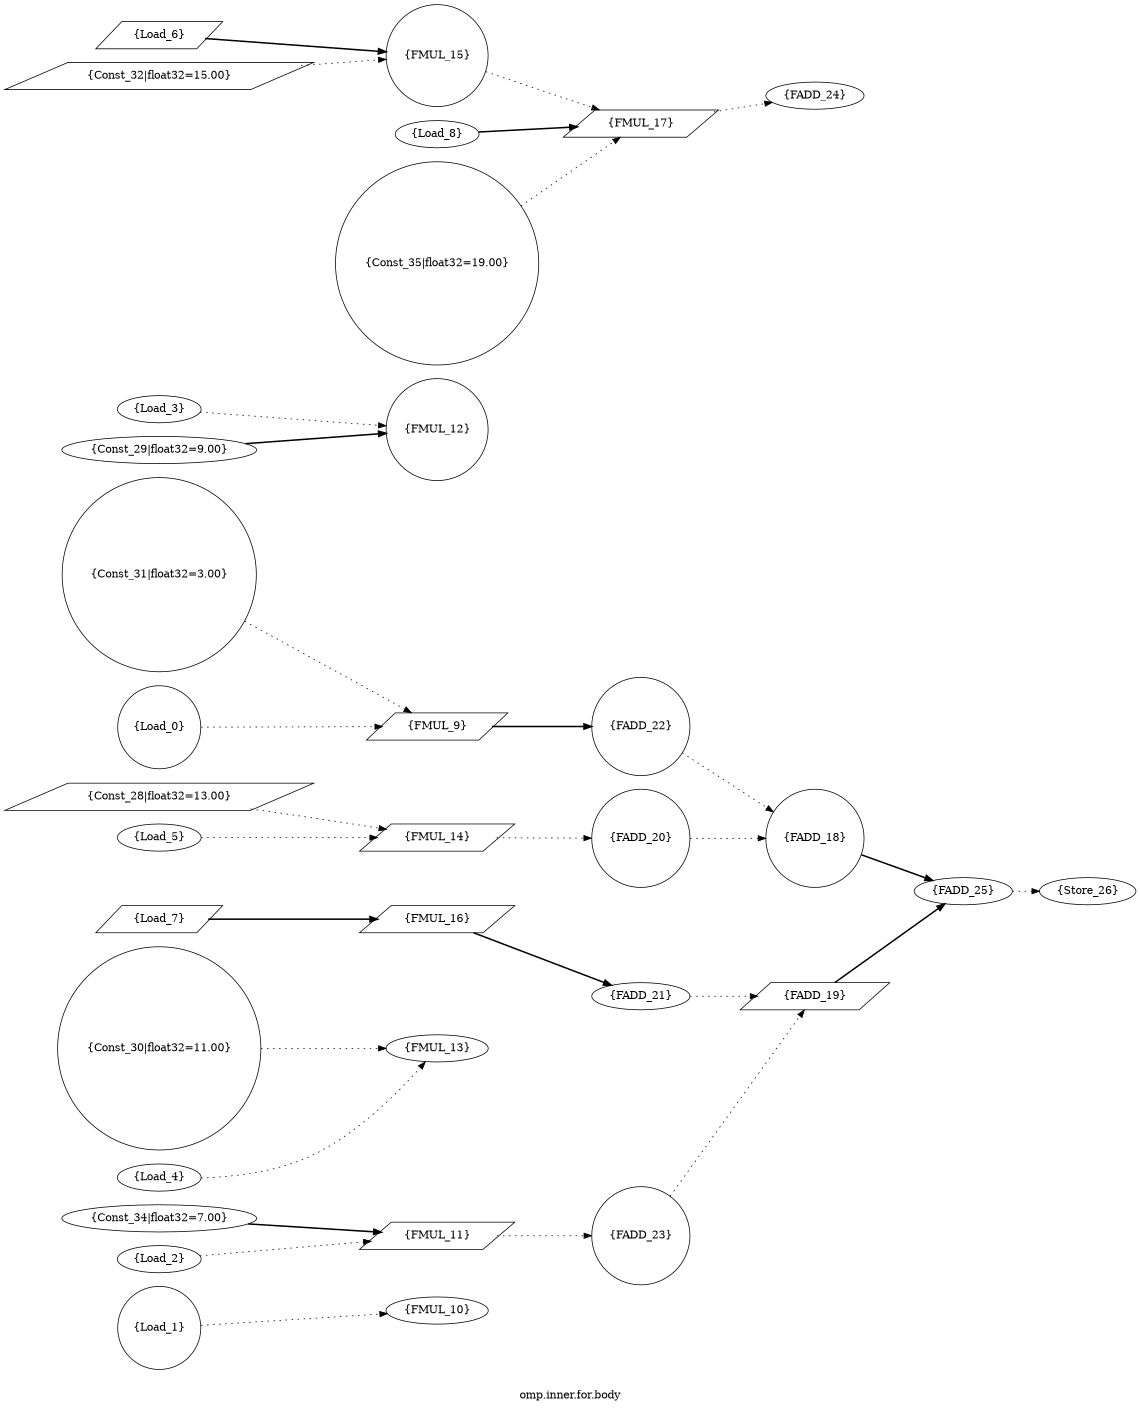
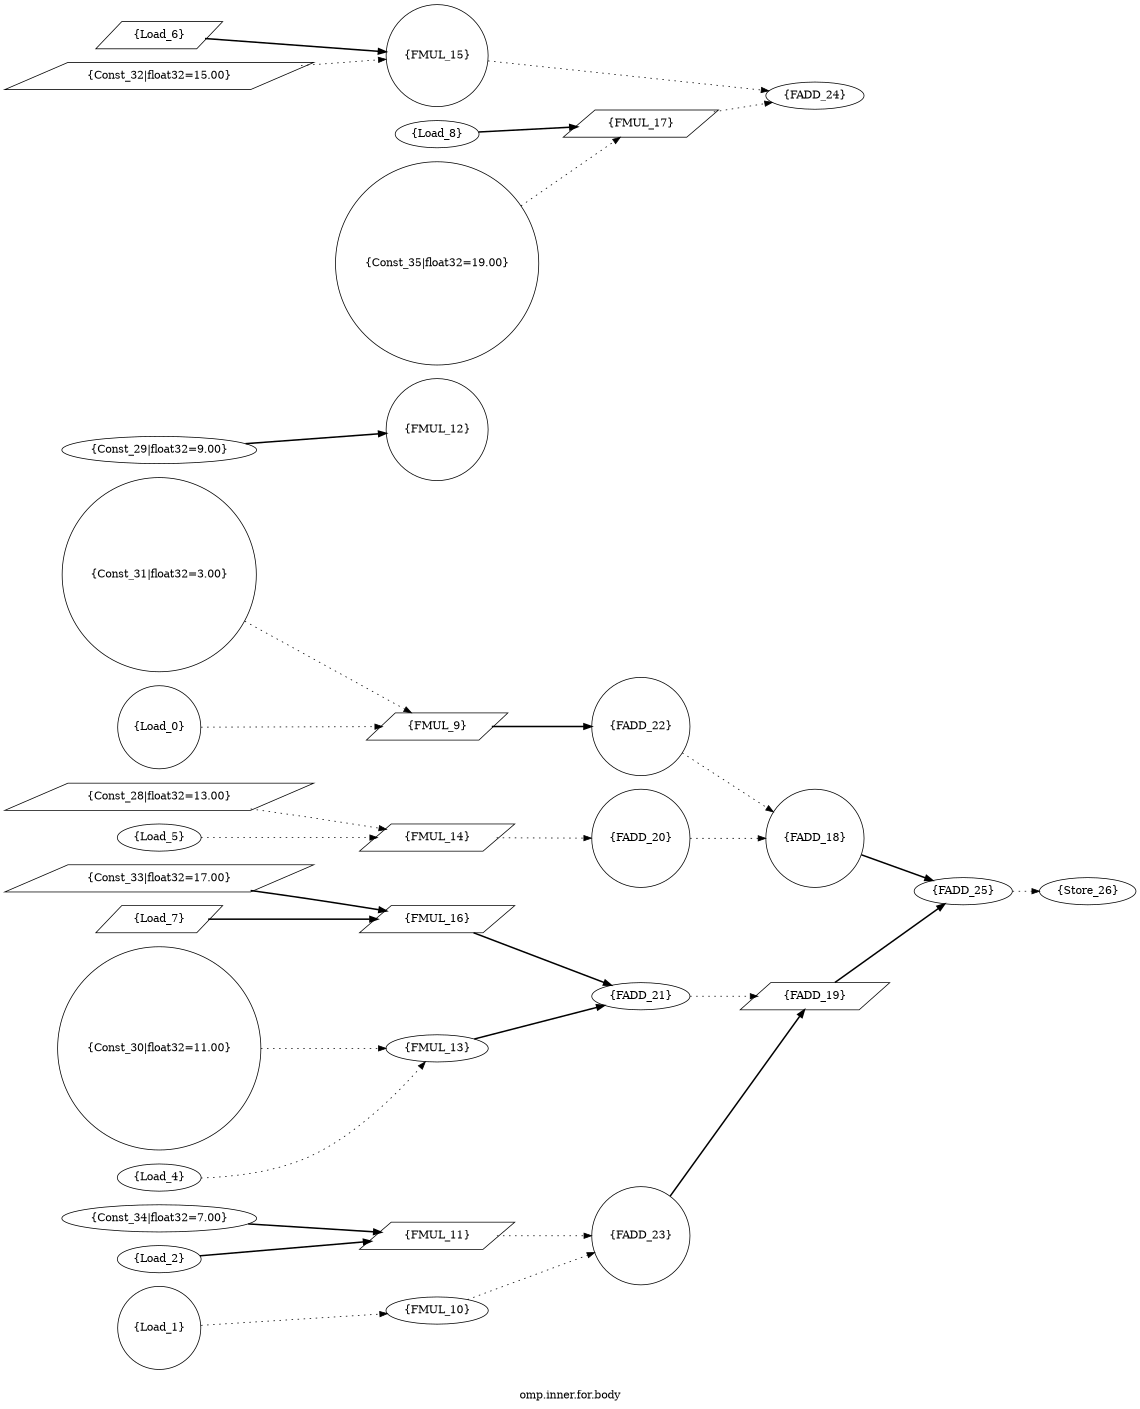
edge "{FMUL_15}" -> "{FMUL_17}": now "{FMUL_15}" -> "{FADD_24}"
node "{Load_3}": removed
node "{Const_33|float32=17.00}": added
edge "{FMUL_13}" -> "{FADD_21}": added
edge "{FADD_23}" -> "{FADD_19}": style dotted -> bold
edge "{Load_2}" -> "{FMUL_11}": style dotted -> bold
edge "{FMUL_10}" -> "{FADD_23}": added
